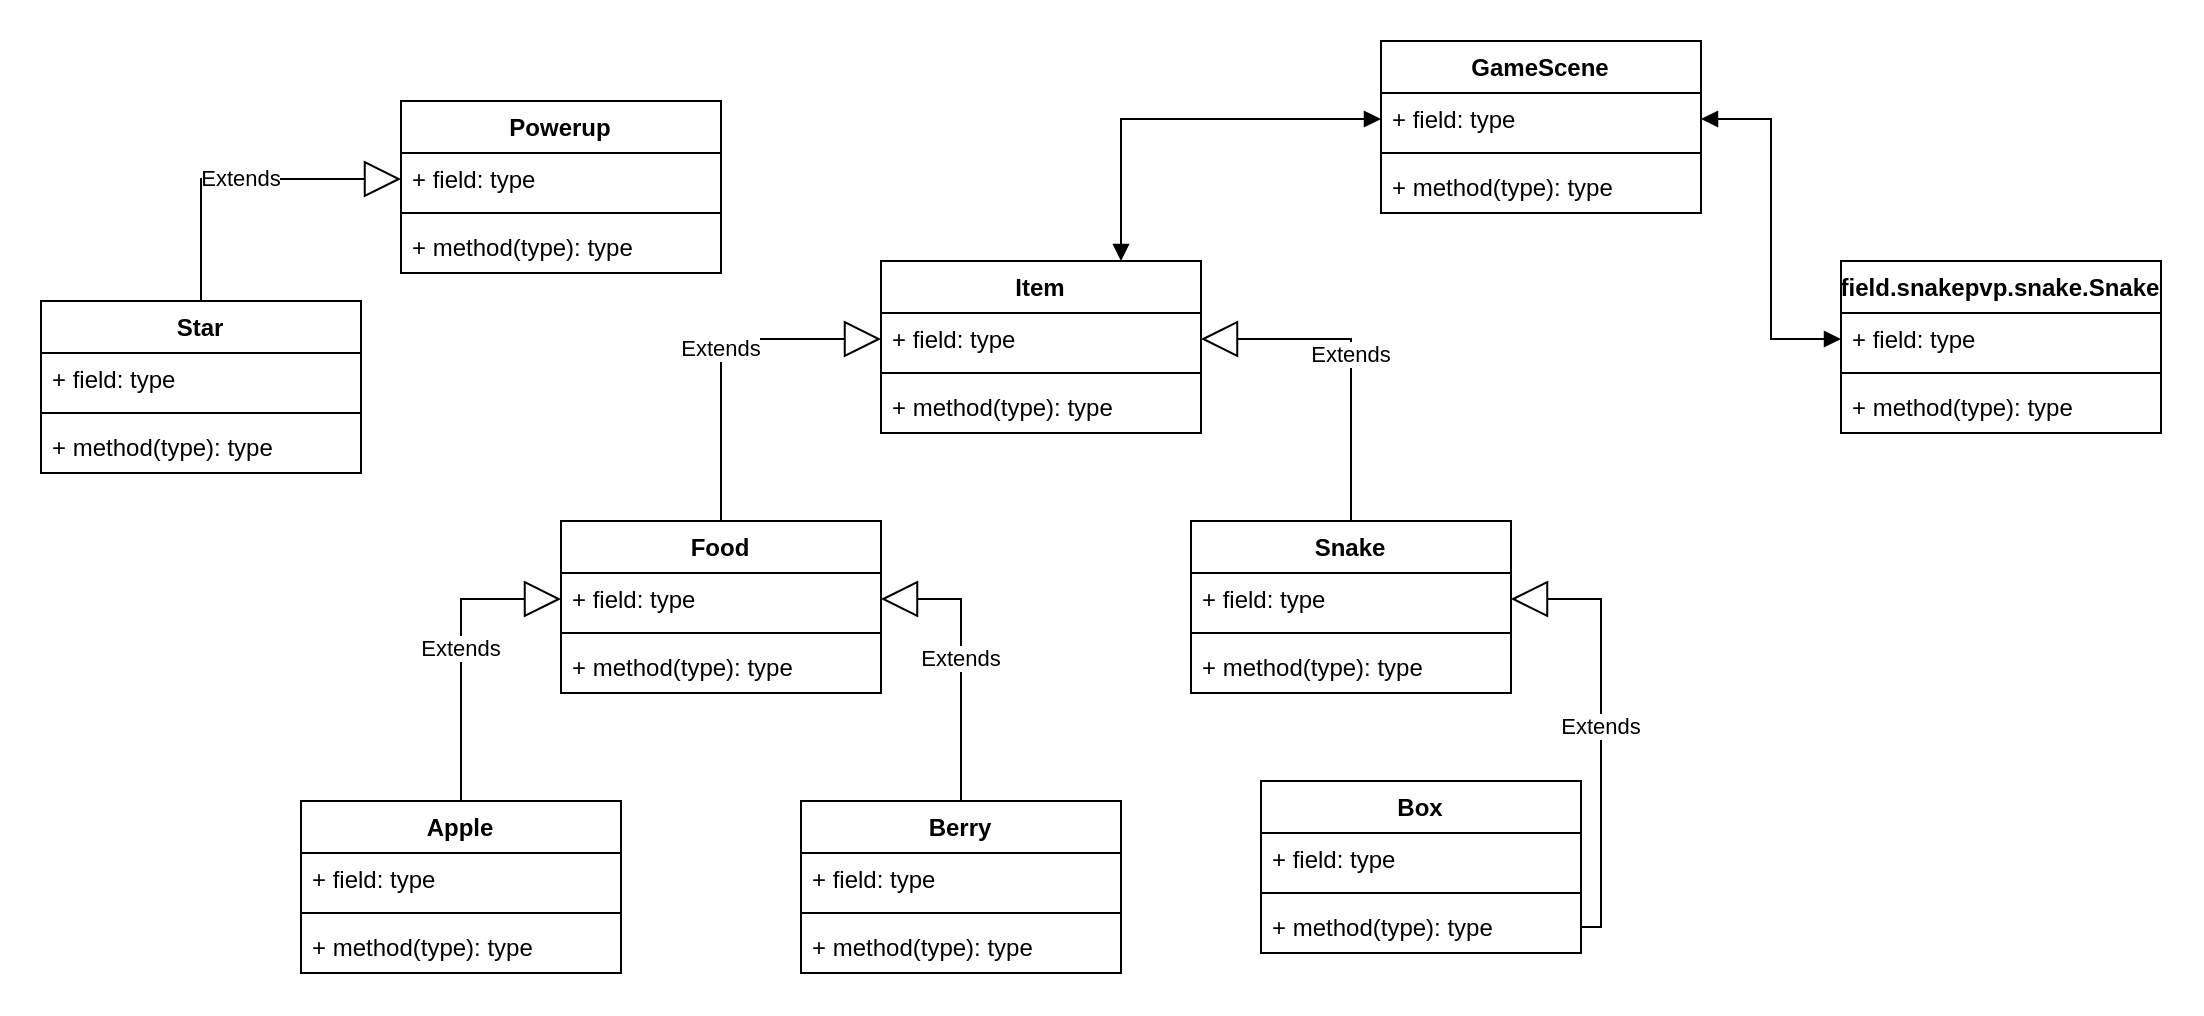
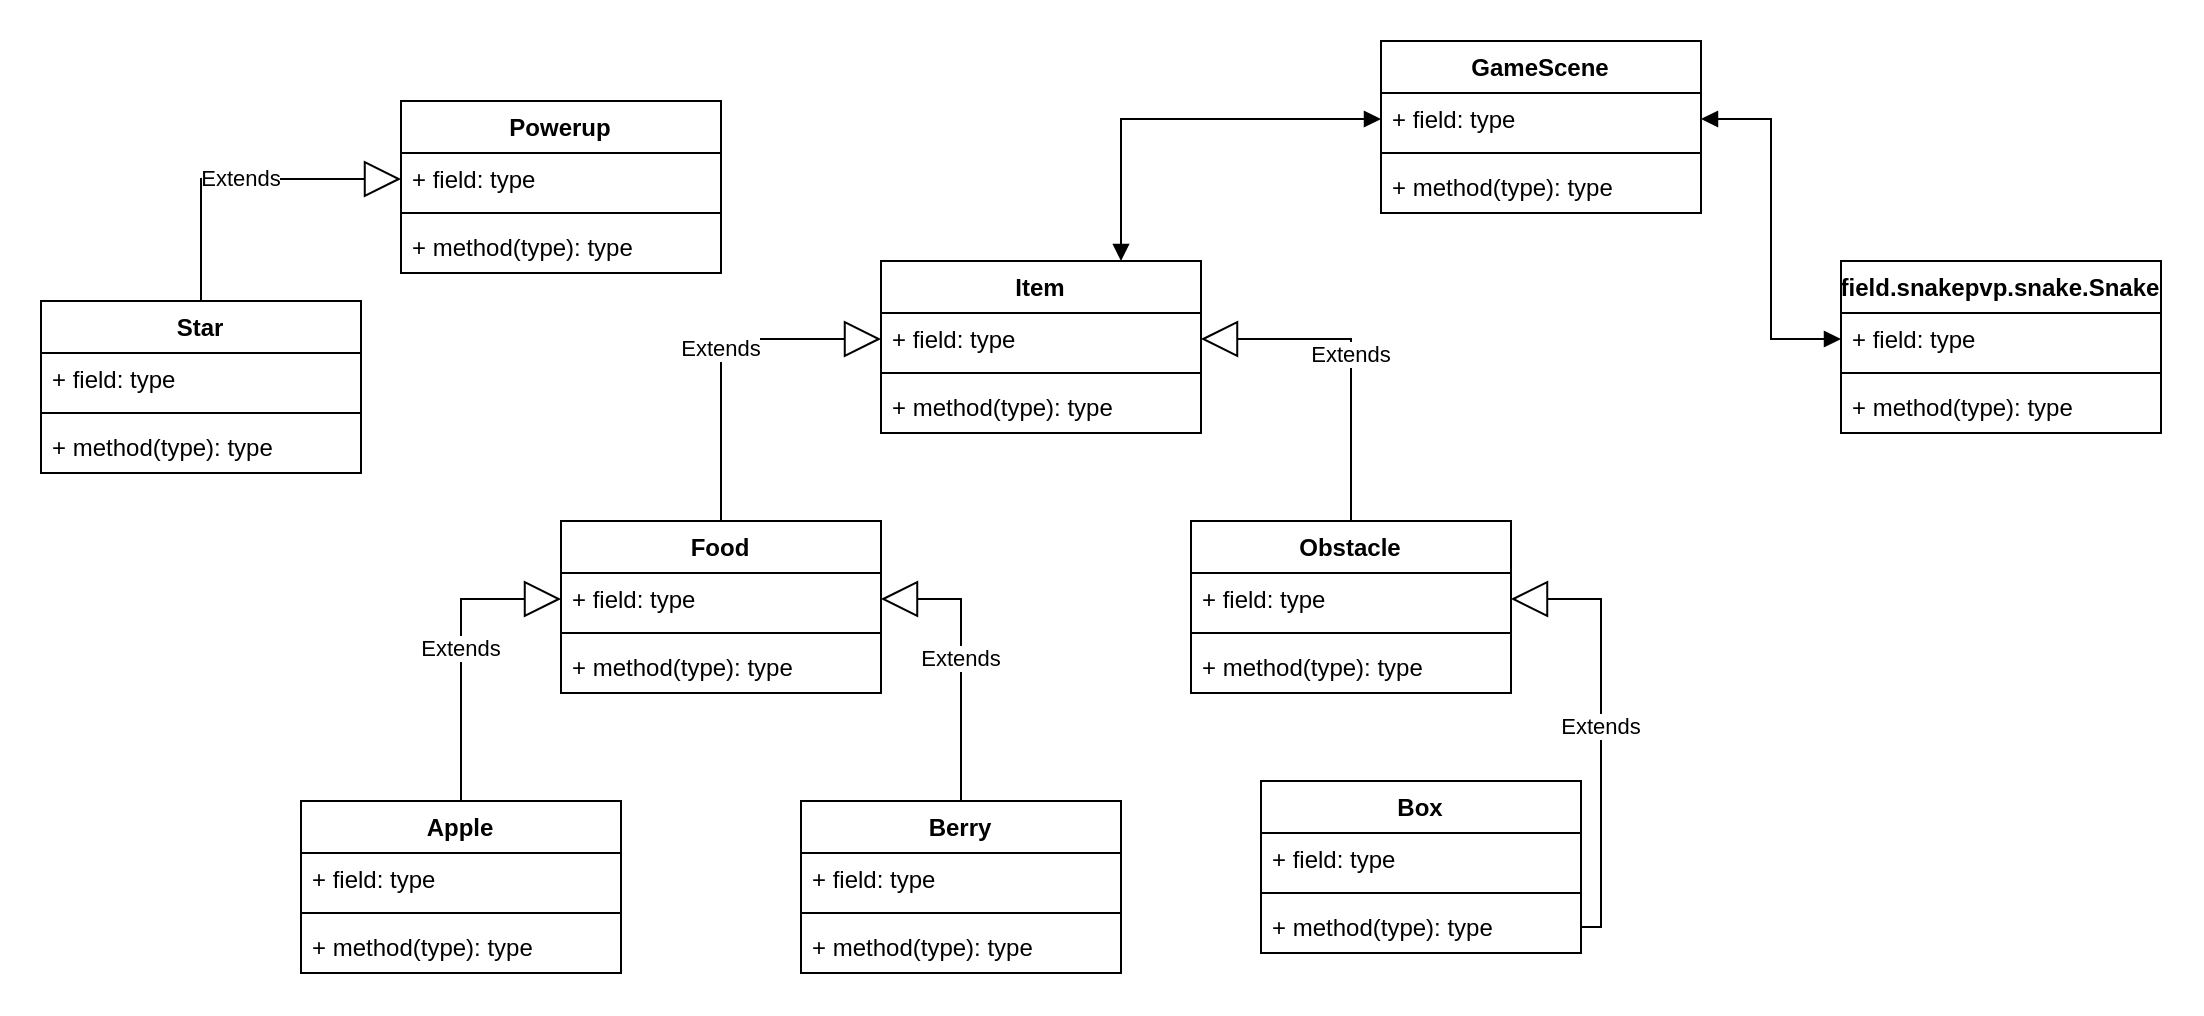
node "Snake": label "Snake" -> "Obstacle"
